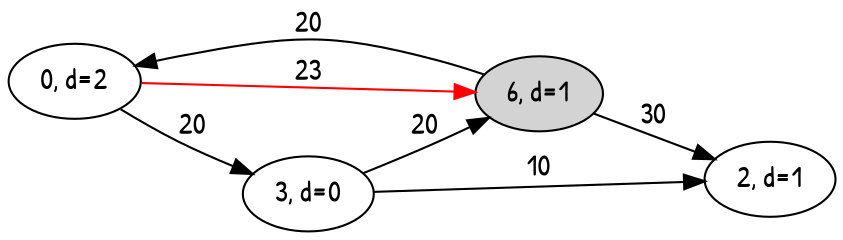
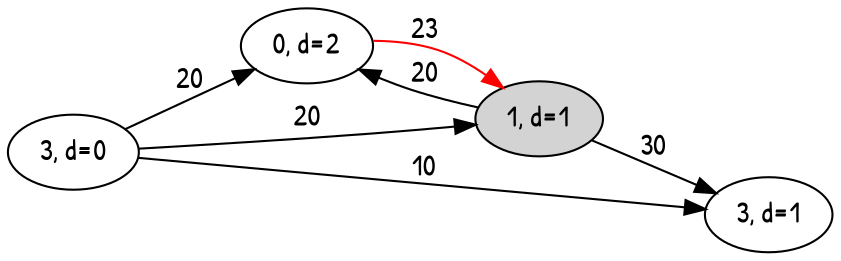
node "6, d=1": label "6, d=1" -> "1, d=1"
edge "0, d=2" -> "3, d=0": reversed
node "2, d=1": label "2, d=1" -> "3, d=1"
